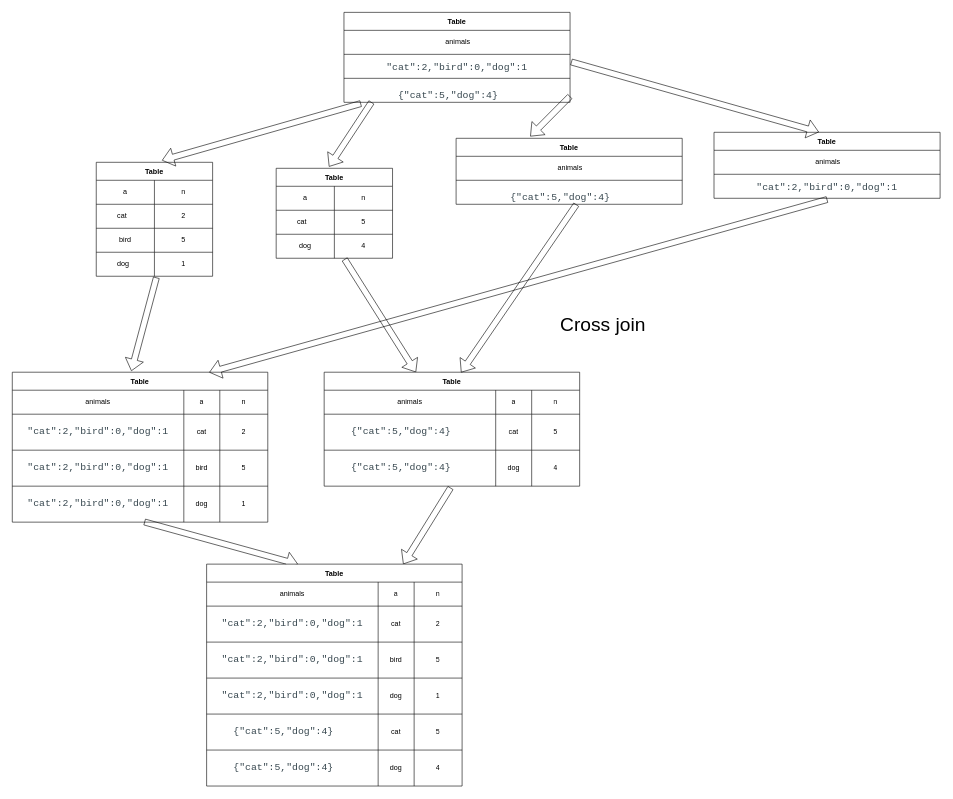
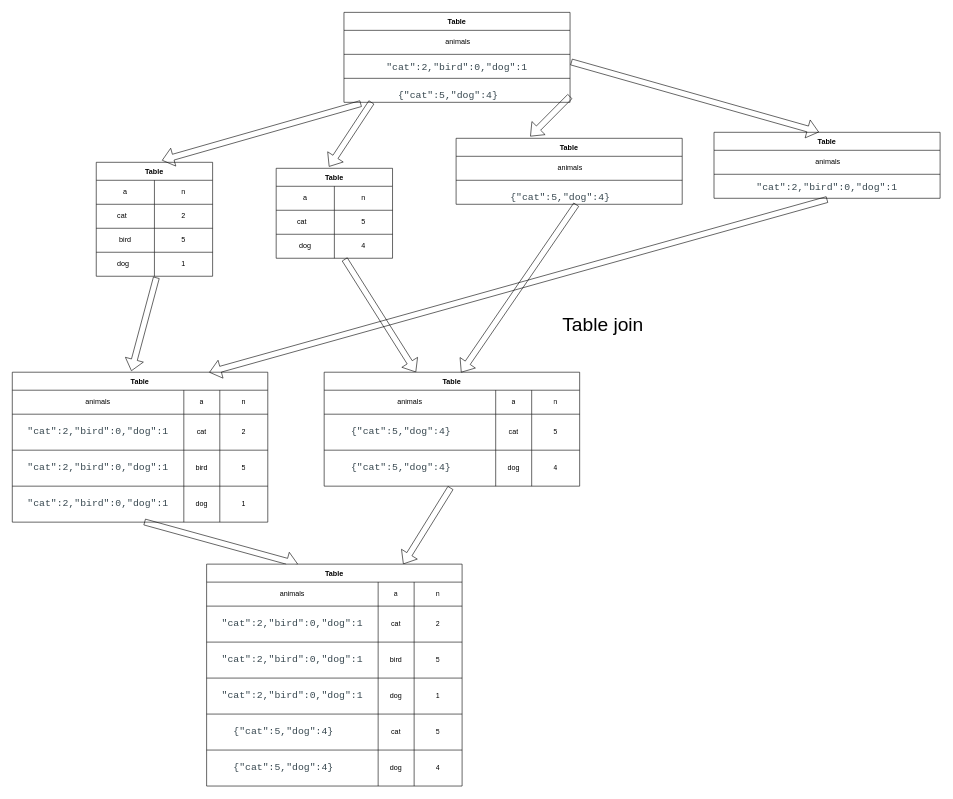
node "Cross join": label "Cross join" -> "Table join"
